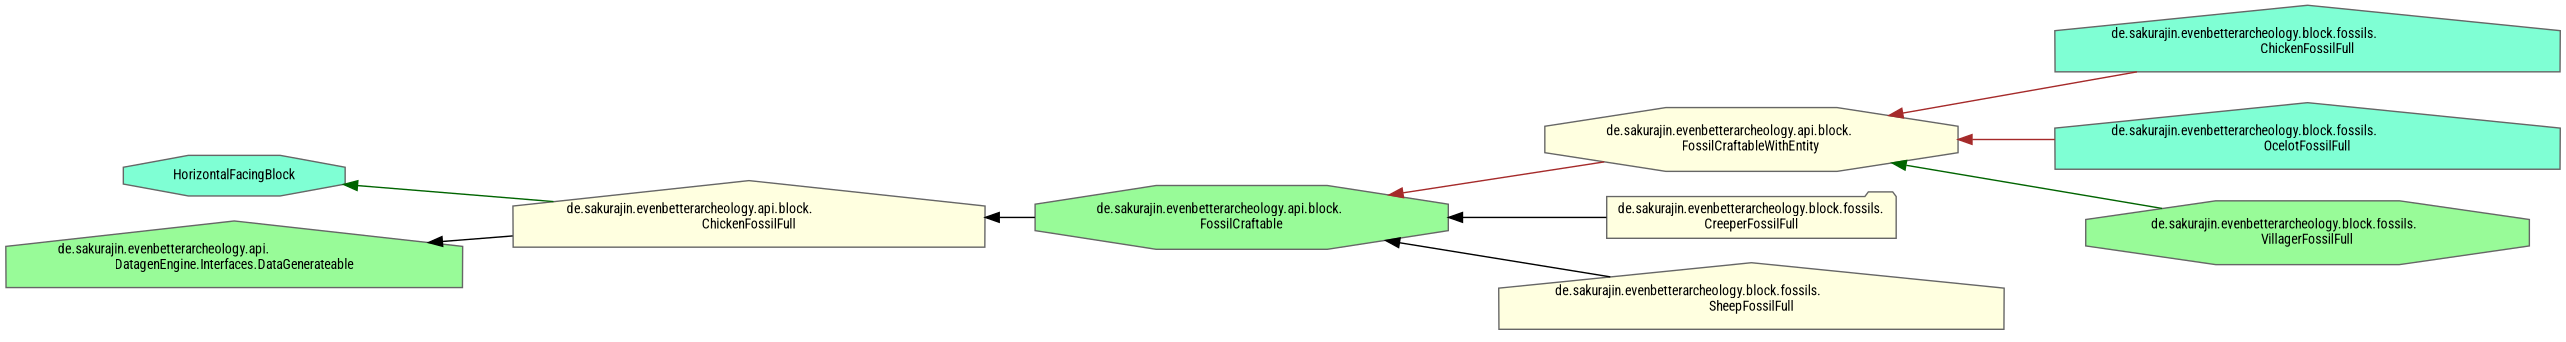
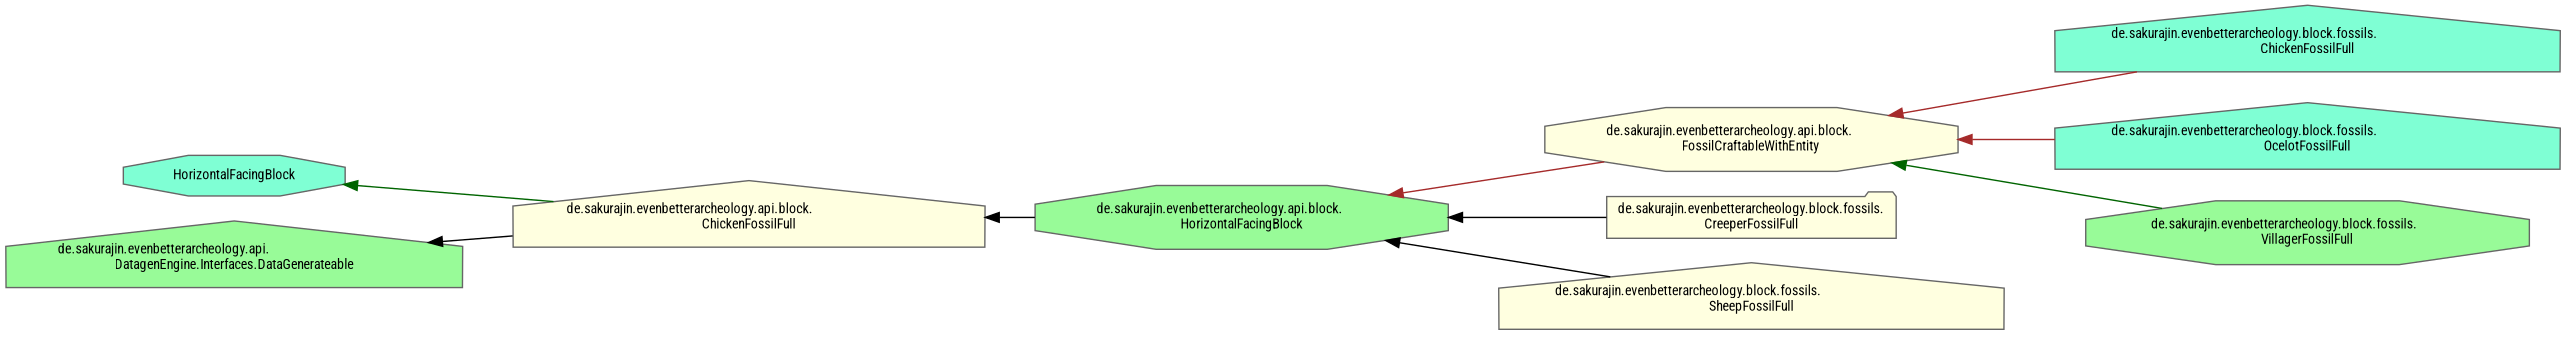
node "de.sakurajin.evenbetterarcheology.api.block. FossilCraftable": label "de.sakurajin.evenbetterarcheology.api.block. FossilCraftable" -> "de.sakurajin.evenbetterarcheology.api.block. HorizontalFacingBlock"
